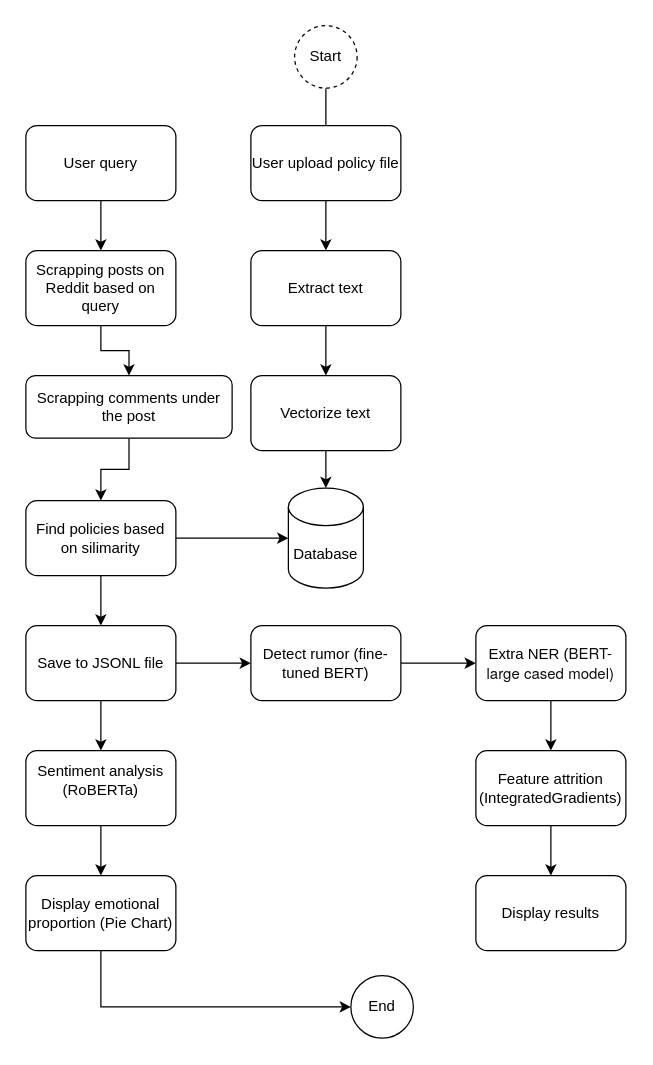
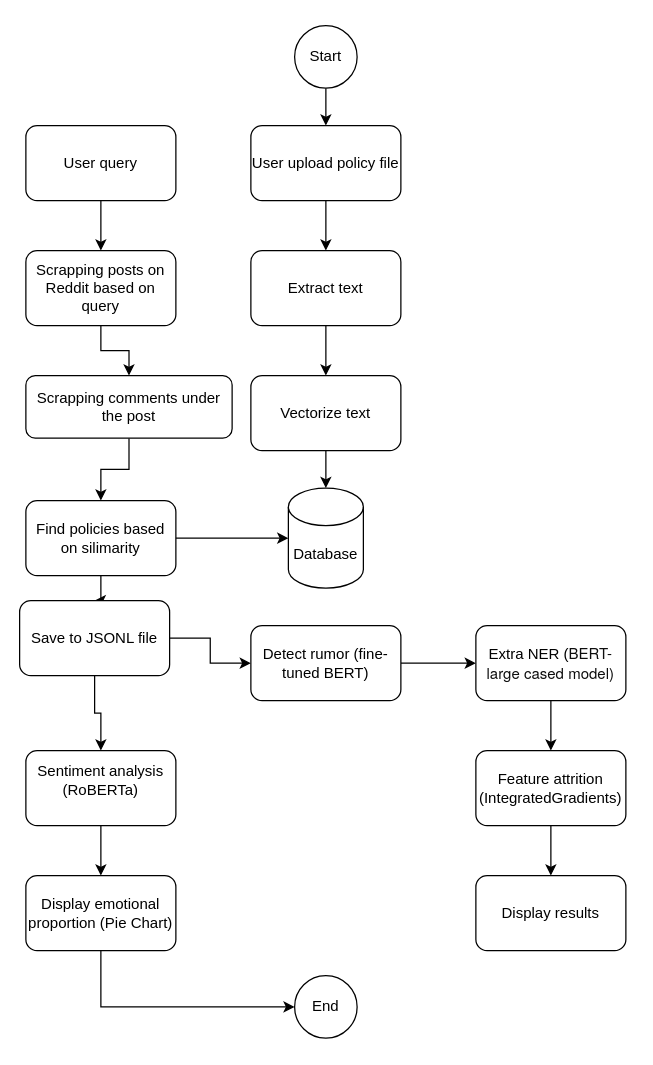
node "Start": style dashed -> solid
edge "Start" -- "User upload policy file": arrowhead none -> classic
node "Save to JSONL file": moved (101, 663) -> (94, 638)
node "End": moved (382, 1007) -> (326, 1007)
